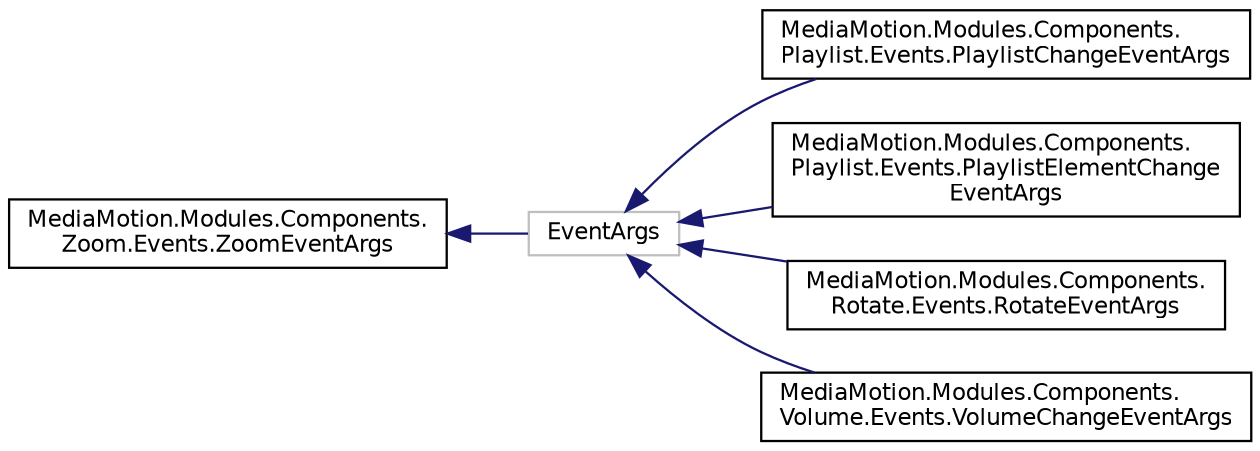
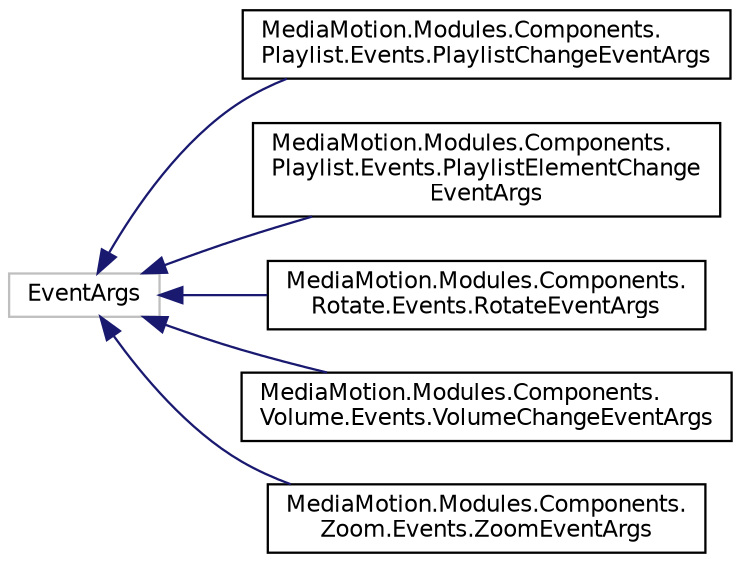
edge "EventArgs" -> "MediaMotion.Modules.Components. Zoom.Events.ZoomEventArgs": reversed
